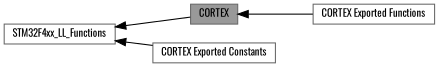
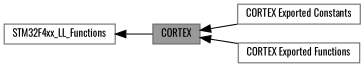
edge "CORTEX Exported Constants" -> "STM32F4xx_LL_Functions": now "CORTEX Exported Constants" -> "CORTEX"
